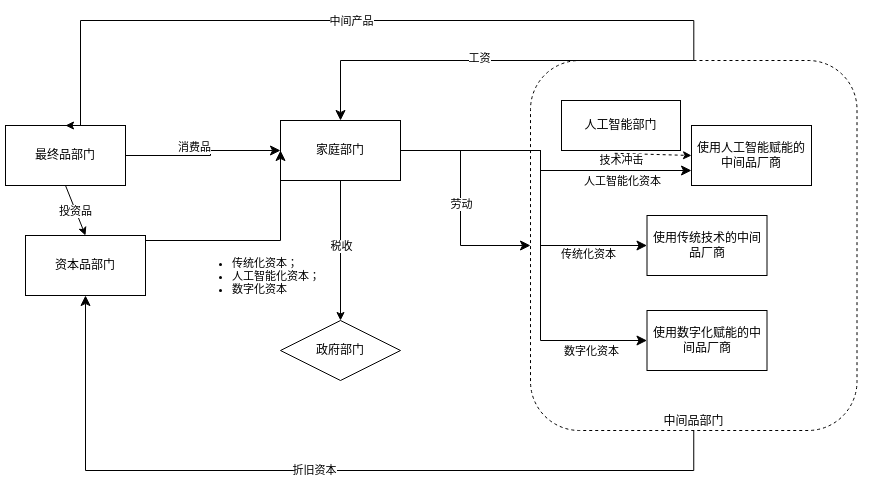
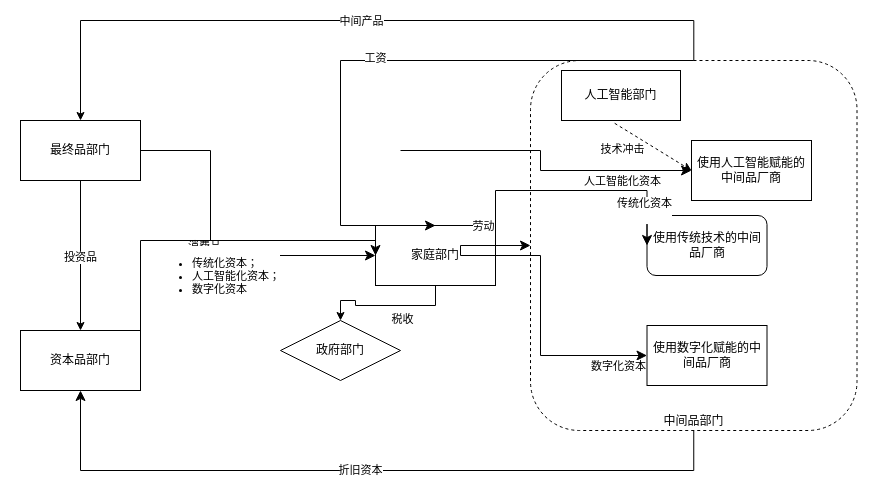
node "人工智能部门": moved (621, 126) -> (621, 96)
node "家庭部门": moved (341, 151) -> (436, 256)
node "最终品部门": moved (66, 156) -> (81, 151)
node "使用人工智能赋能的中间品厂商": moved (752, 156) -> (752, 171)
node "使用传统技术的中间品厂商": shape rectangle -> rounded rectangle
node "资本品部门": moved (86, 266) -> (81, 361)
node "使用数字化赋能的中间品厂商": moved (707, 341) -> (707, 356)
